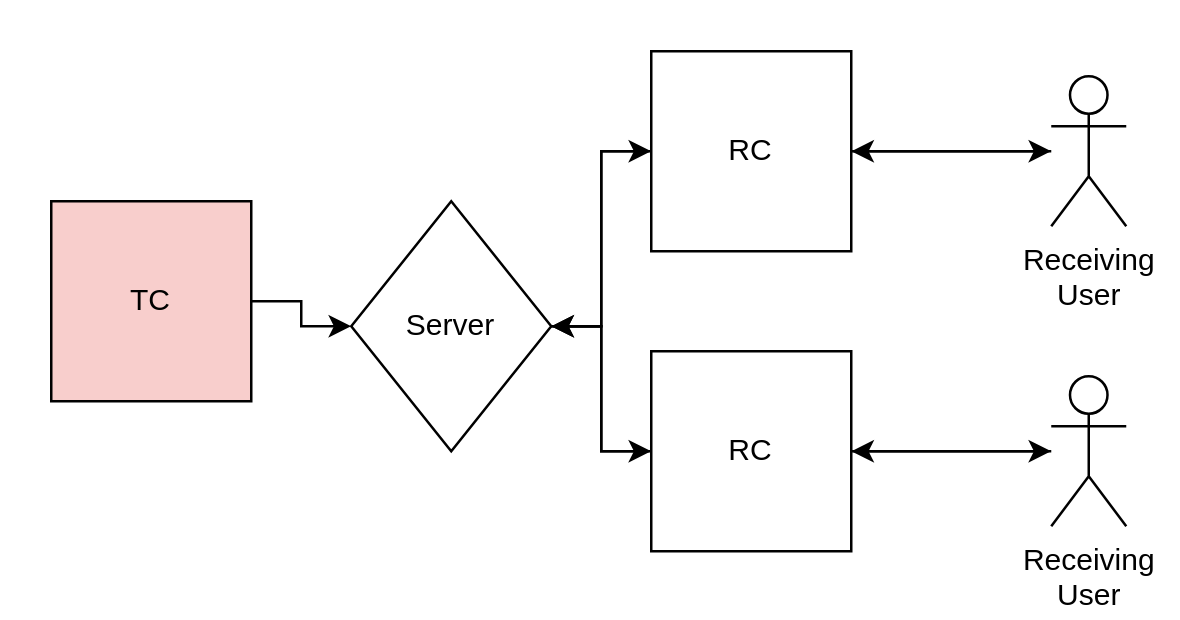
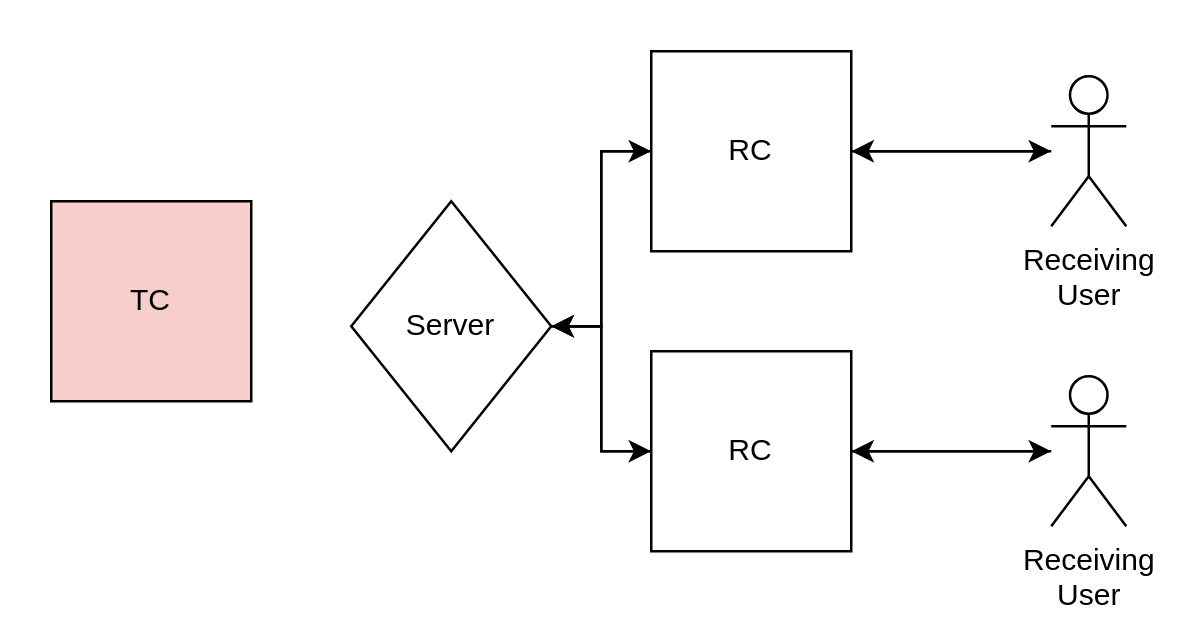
edge "TC" -> "Server": removed
